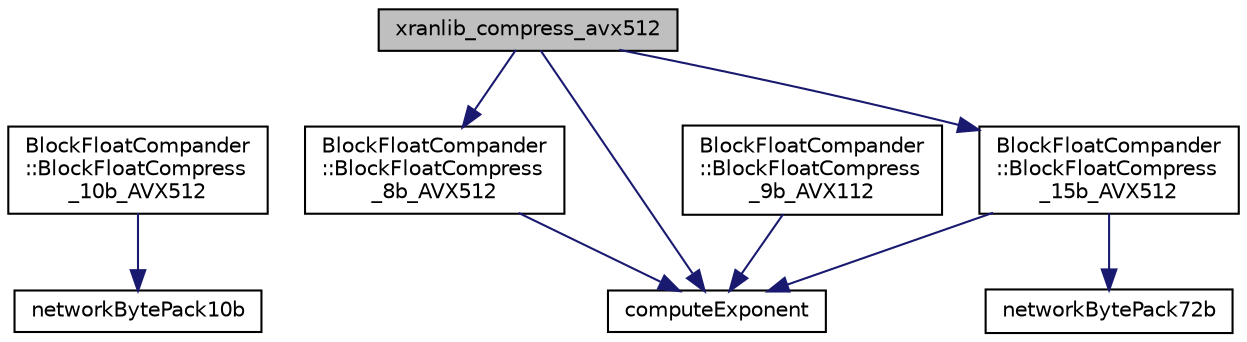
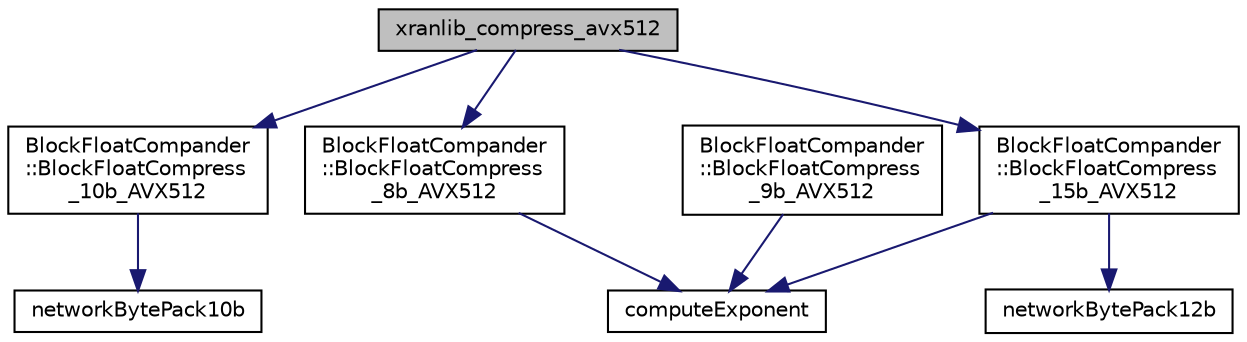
edge "xranlib_compress_avx512" -> "computeExponent": now "xranlib_compress_avx512" -> "BlockFloatCompander ::BlockFloatCompress _10b_AVX512"
node "BlockFloatCompander ::BlockFloatCompress _9b_AVX112": label "BlockFloatCompander ::BlockFloatCompress _9b_AVX112" -> "BlockFloatCompander ::BlockFloatCompress _9b_AVX512"
node "networkBytePack72b": label "networkBytePack72b" -> "networkBytePack12b"
